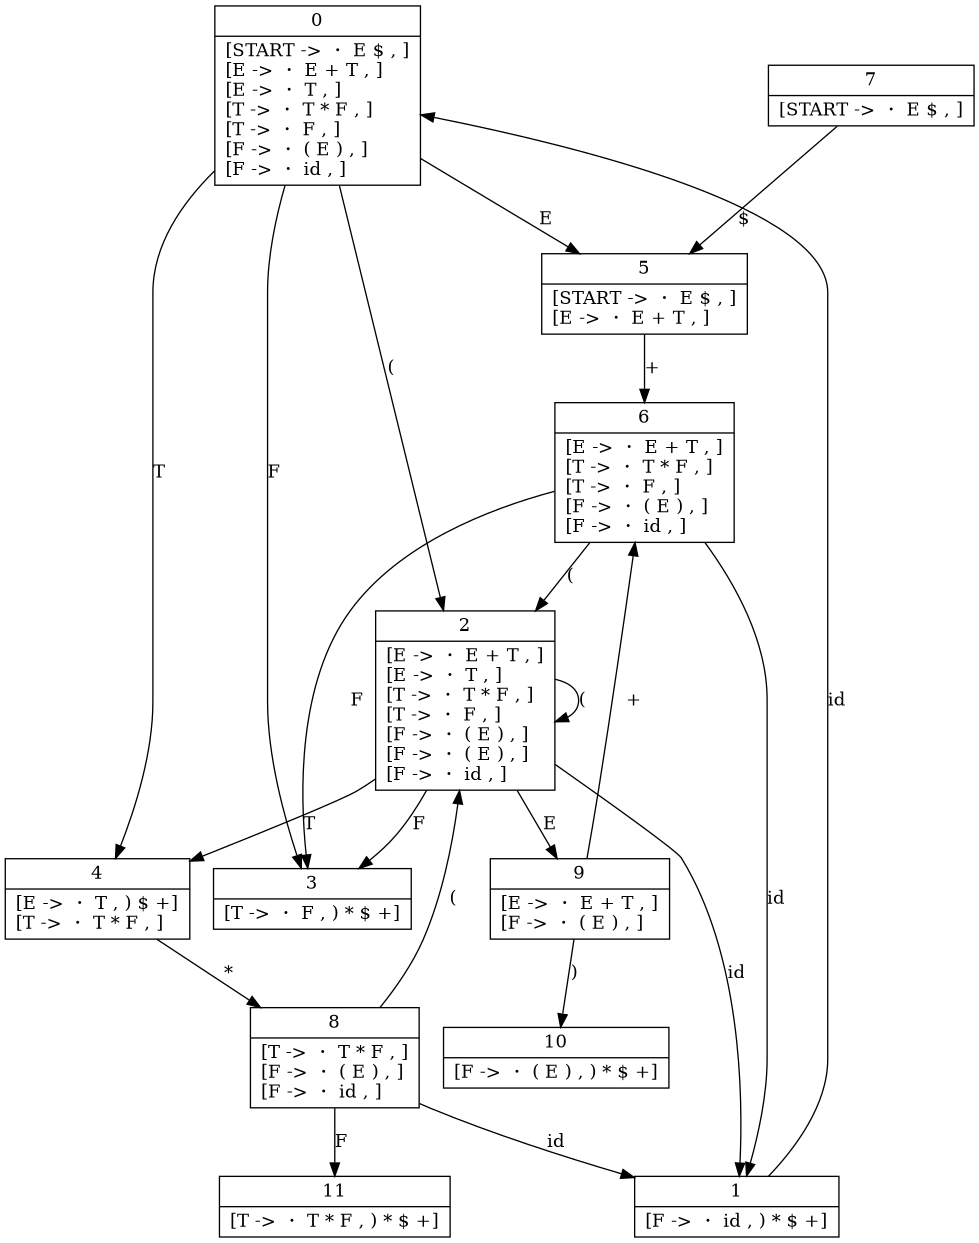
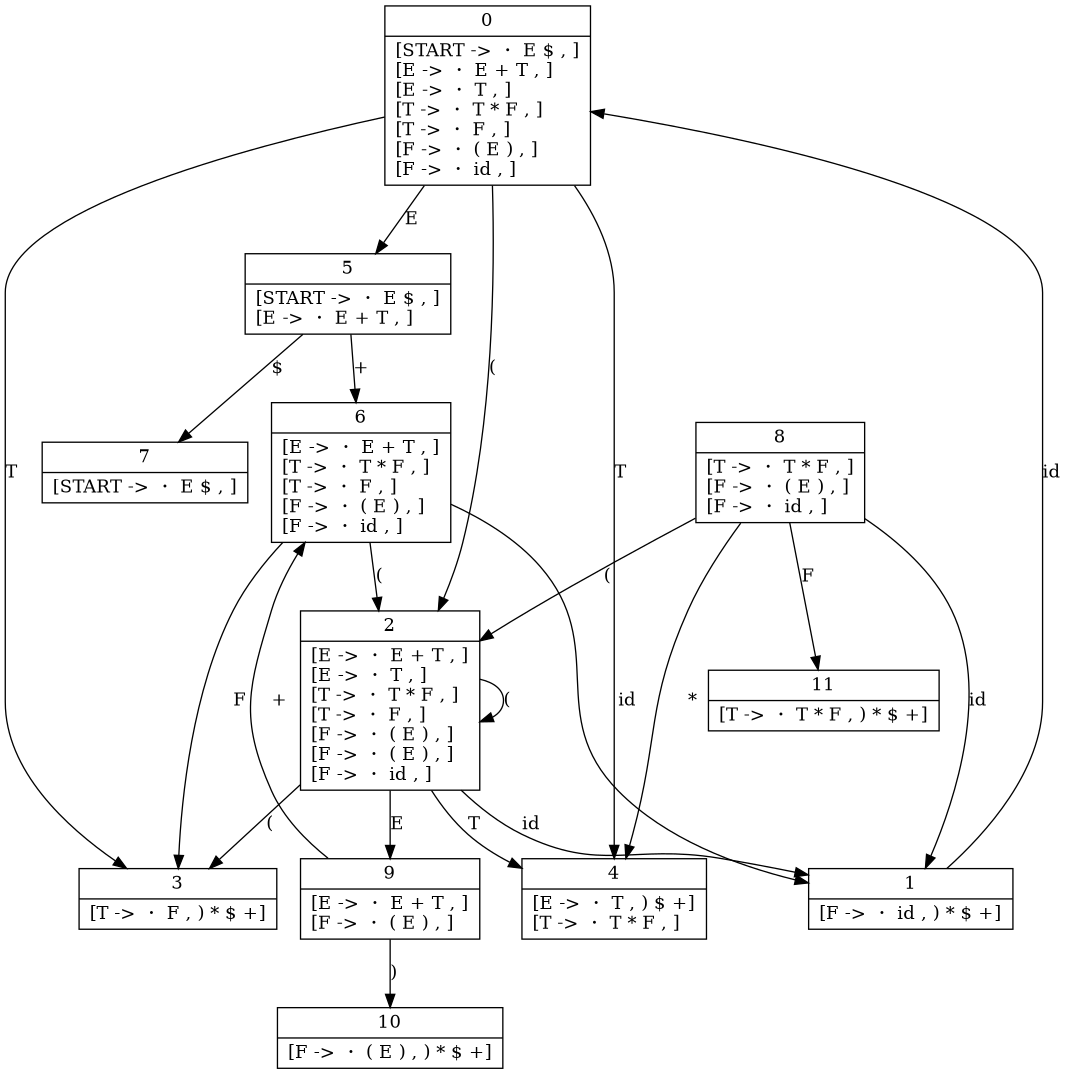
edge "7" -> "5": reversed
edge "0" -> "3": label "F" -> "T"
edge "2" -> "3": label "F" -> "("
edge "4" -> "8": reversed
